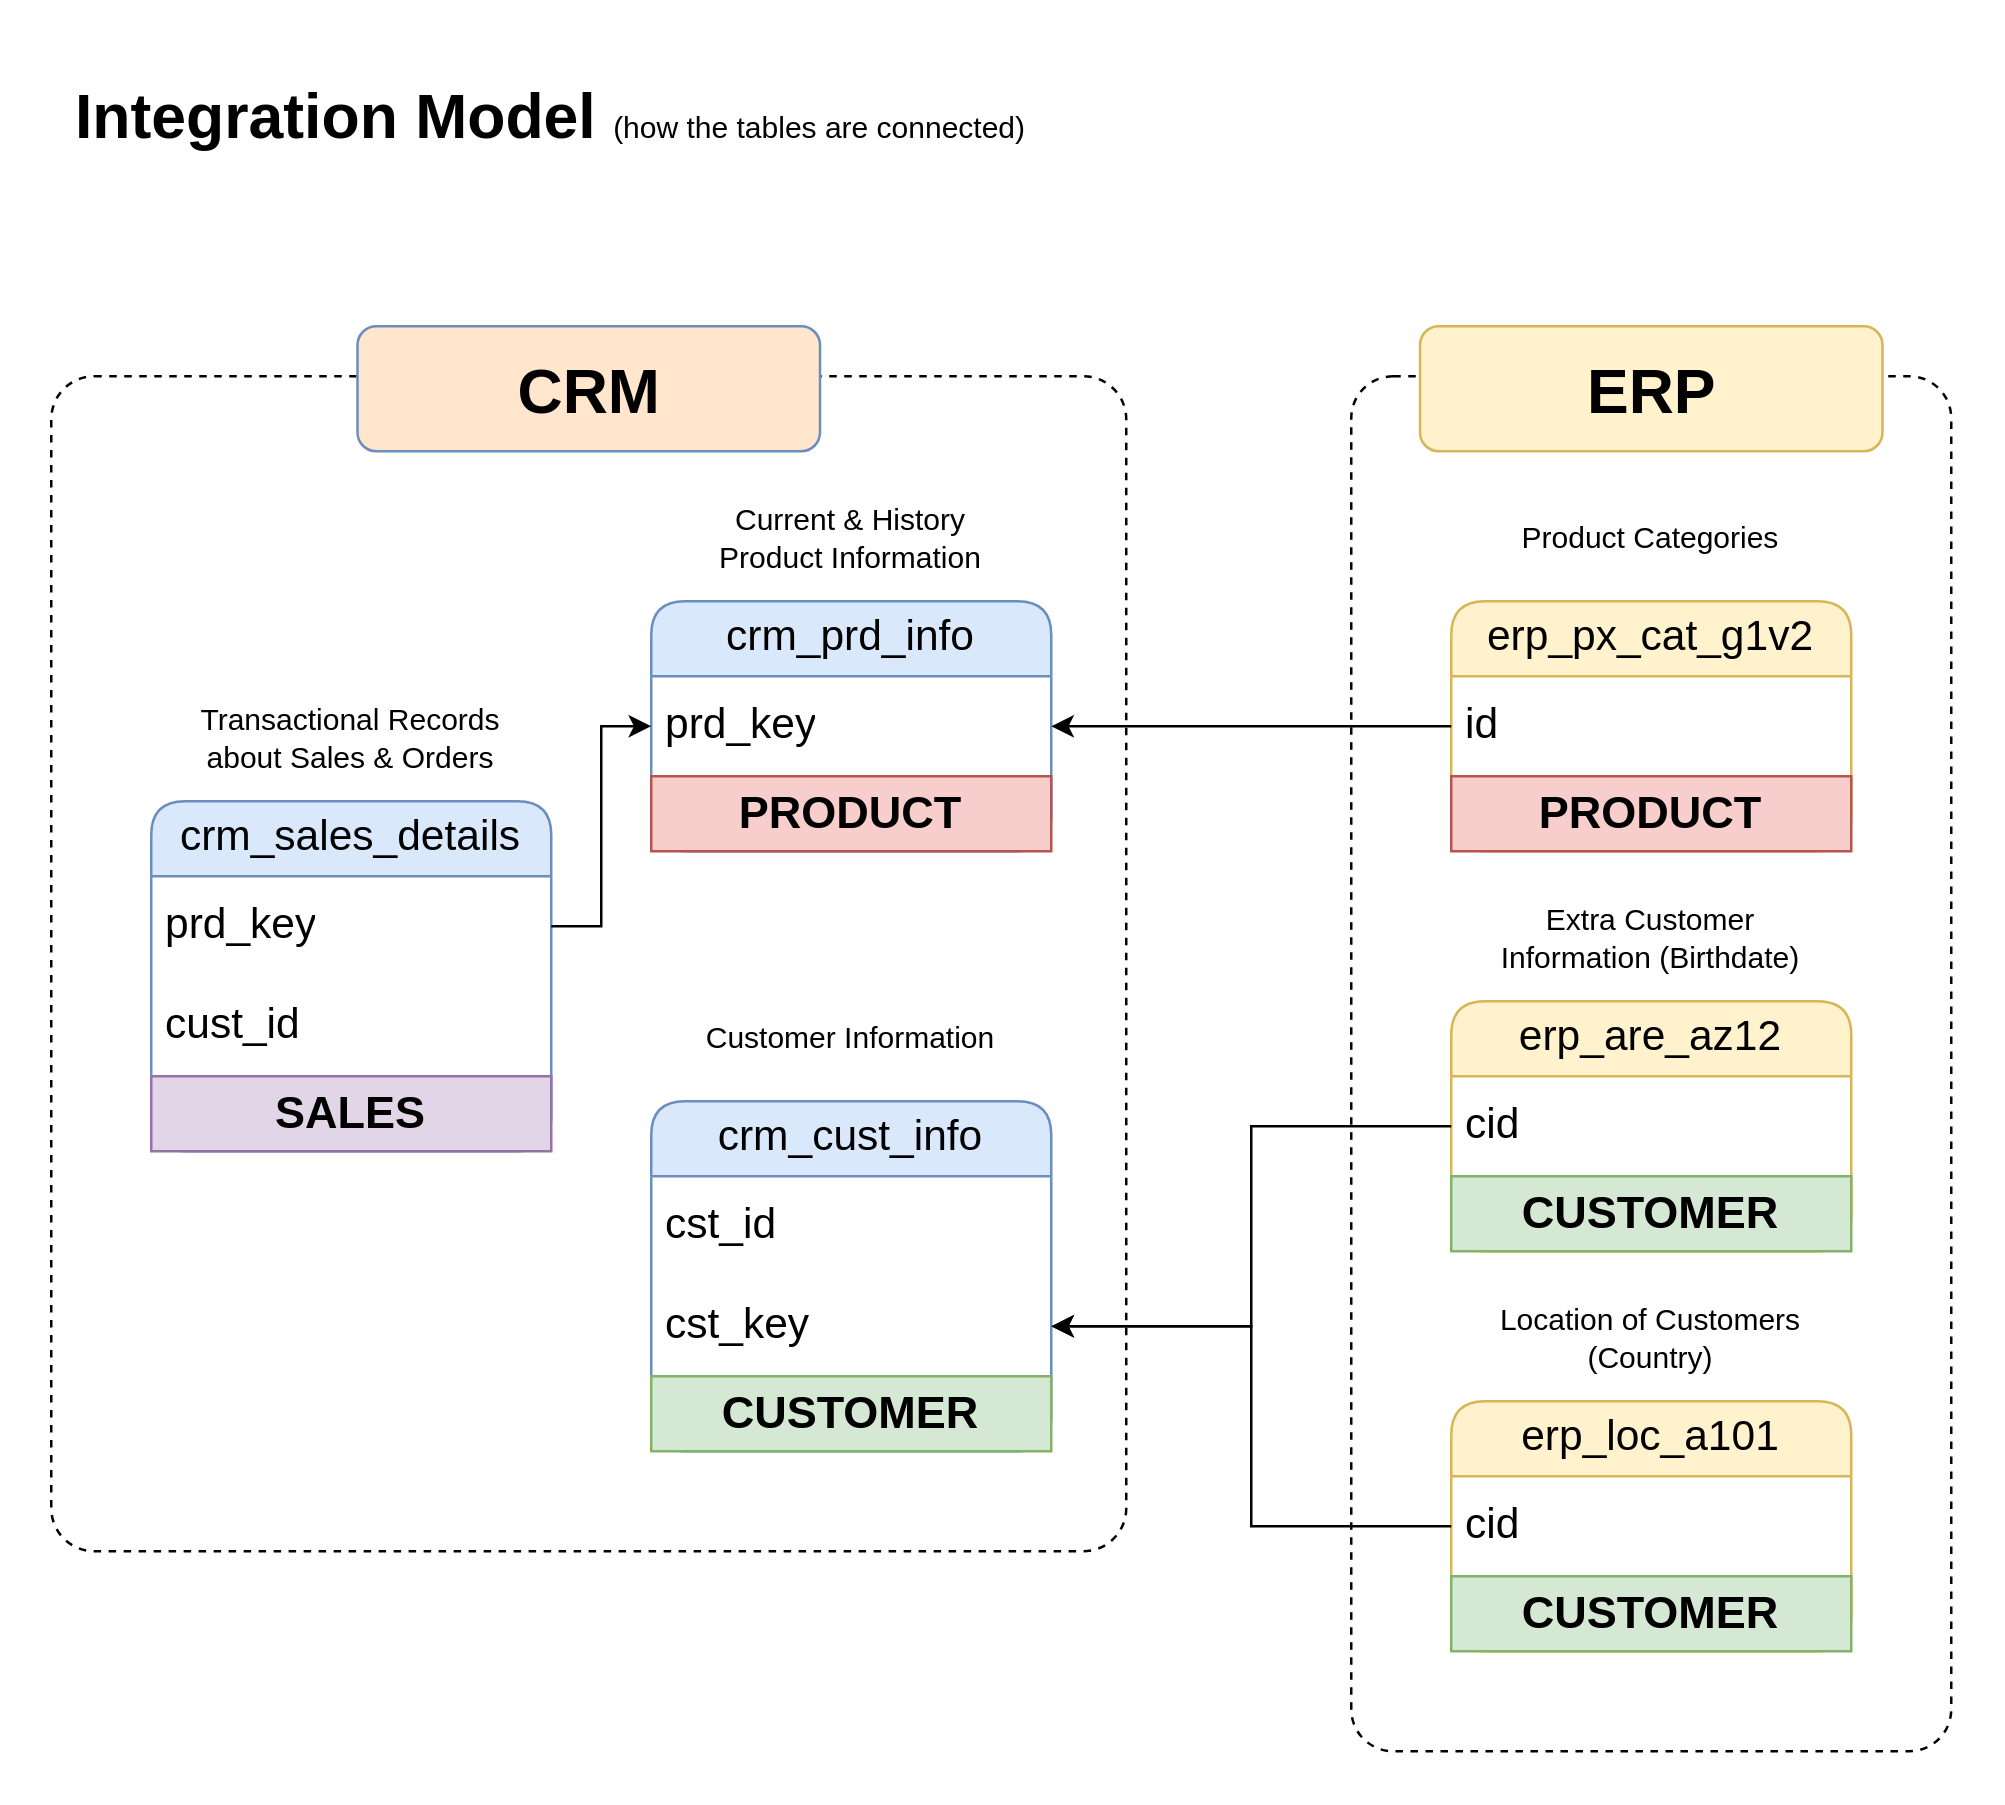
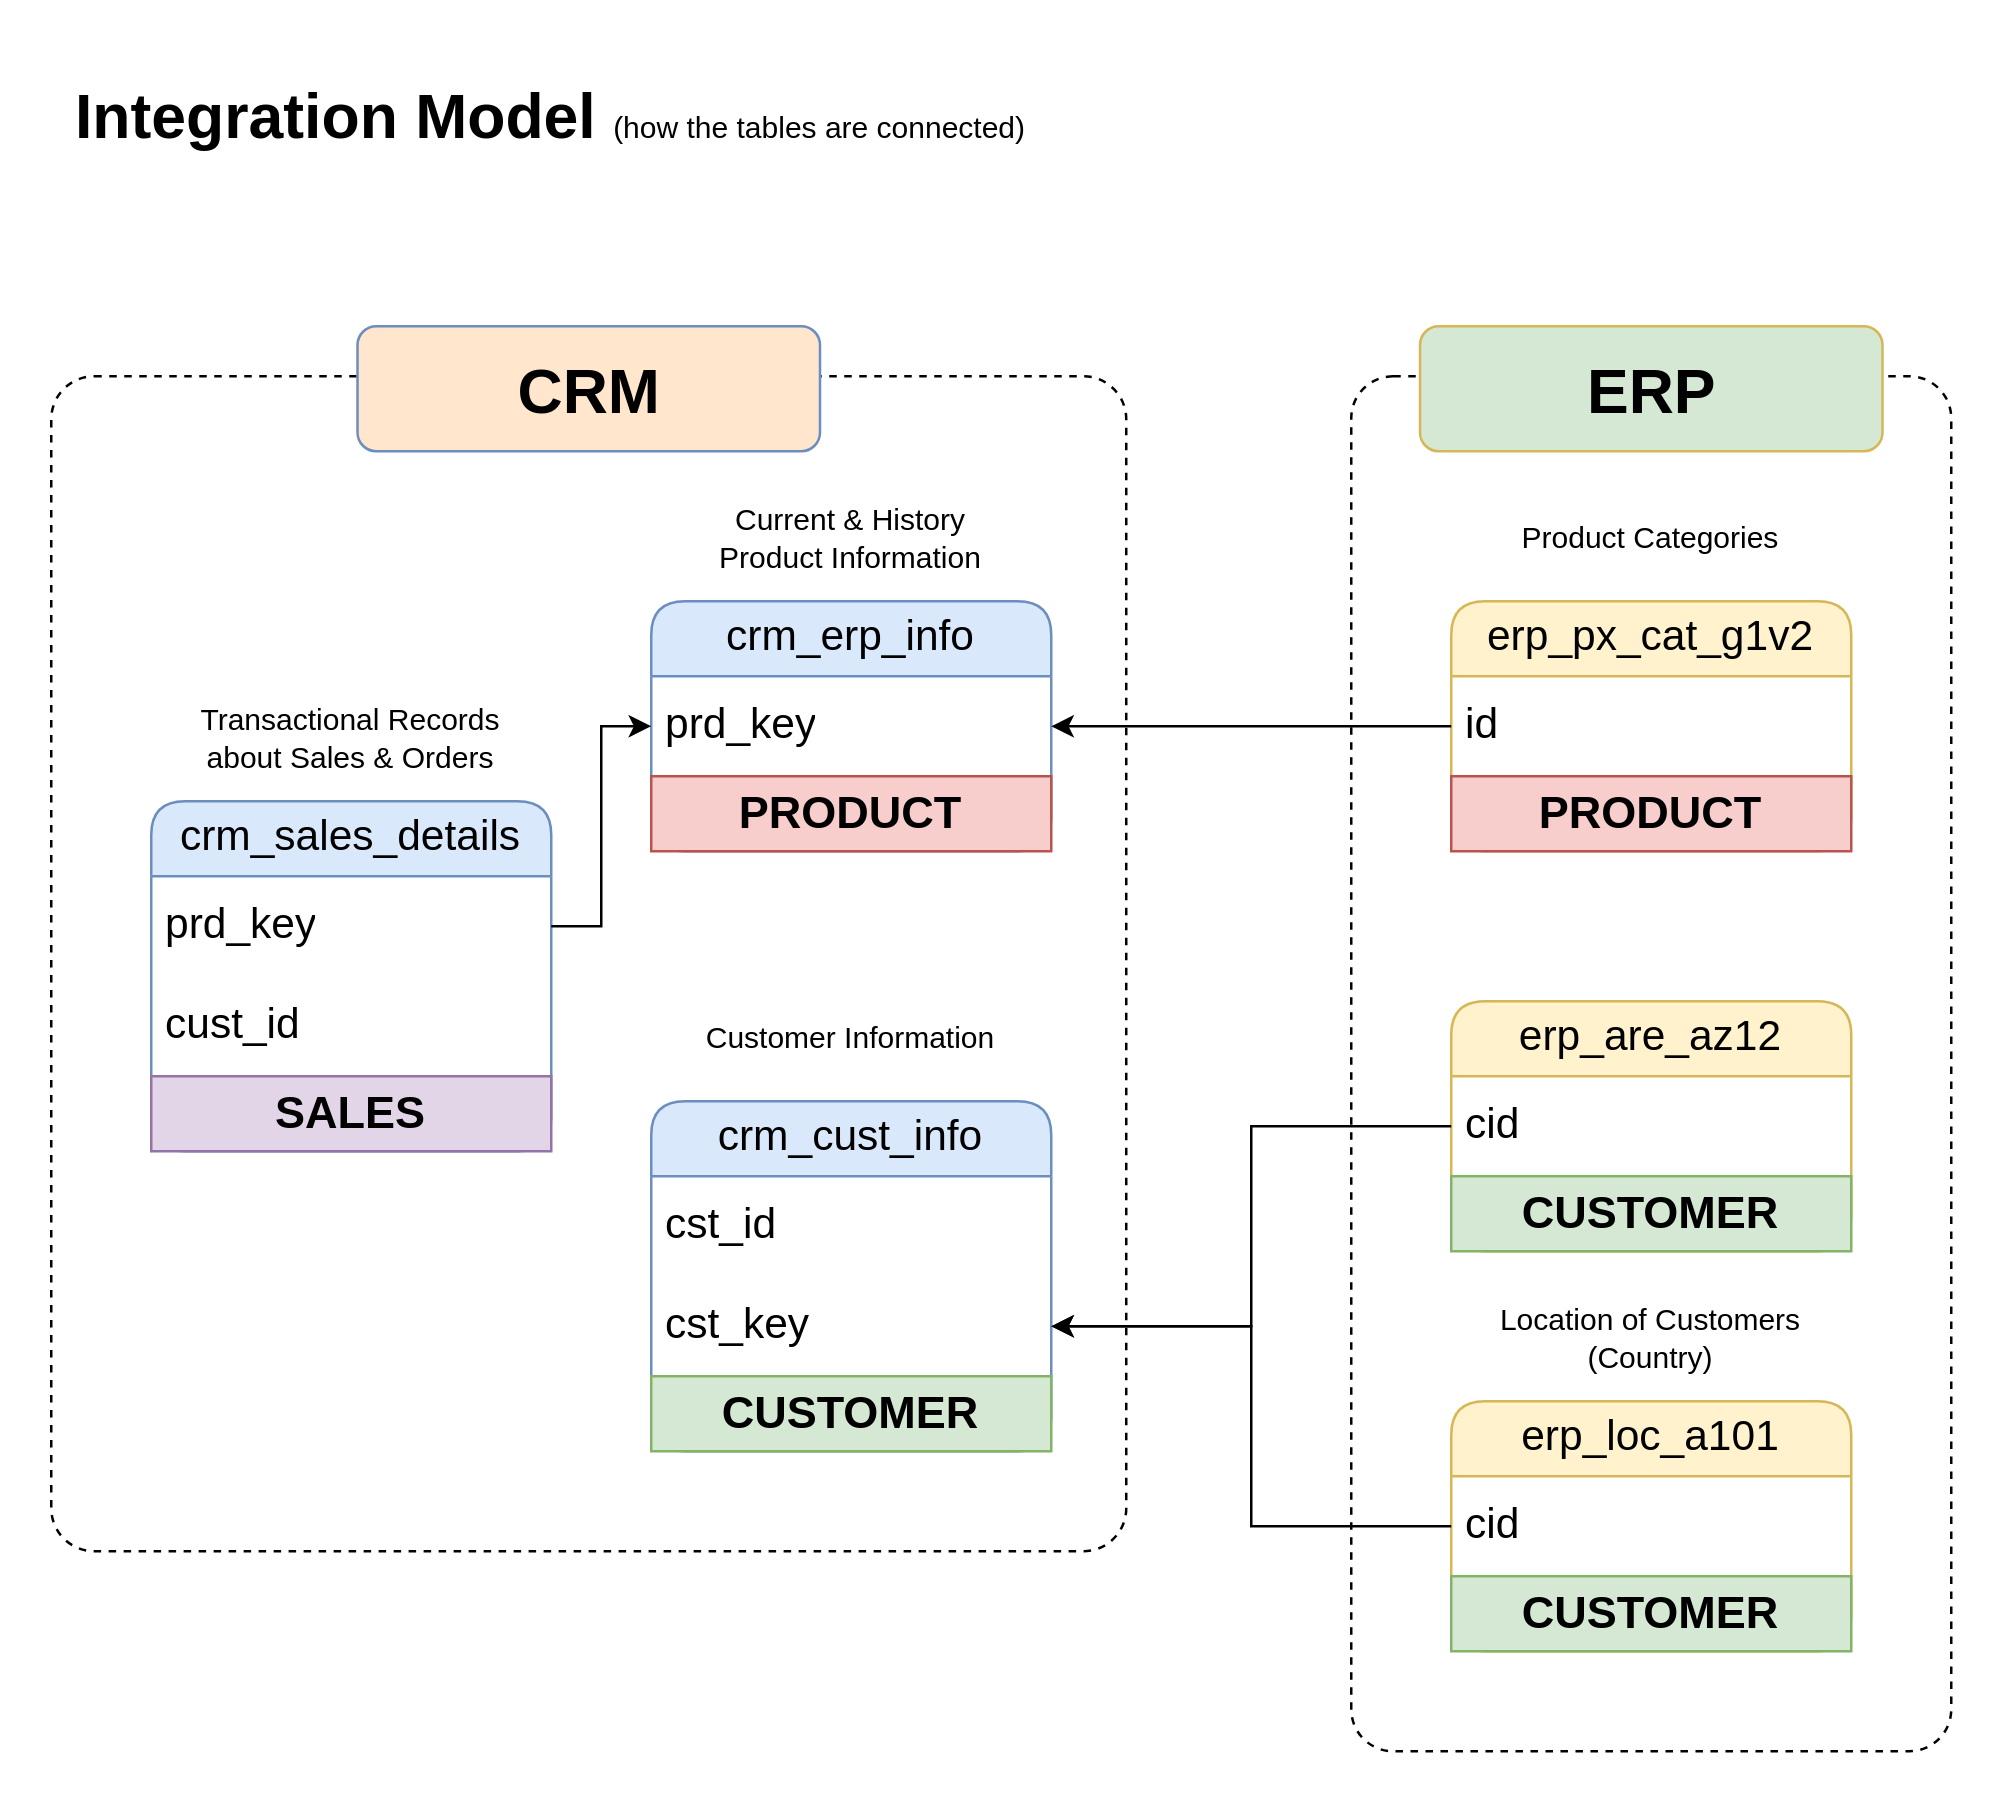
node "ERP": fillcolor #fff2cc -> #d5e8d4
node "crm_prd_info": label "crm_prd_info" -> "crm_erp_info"
node "Extra Customer Information (Birthdate)": removed
